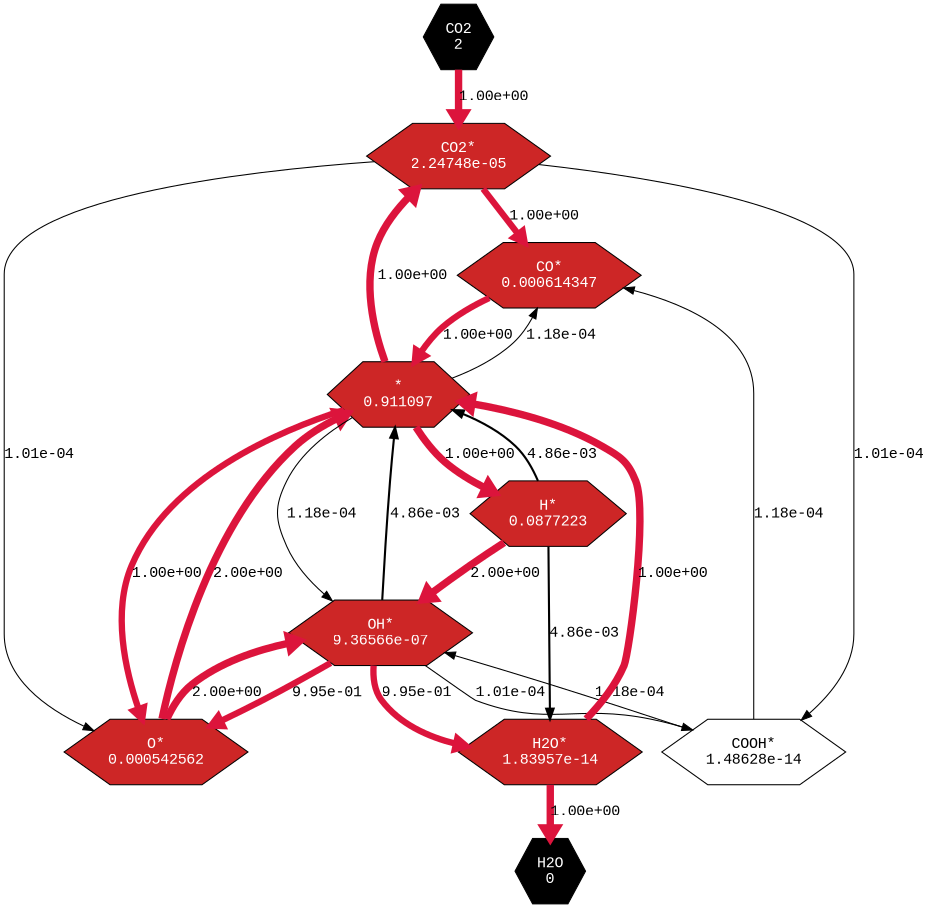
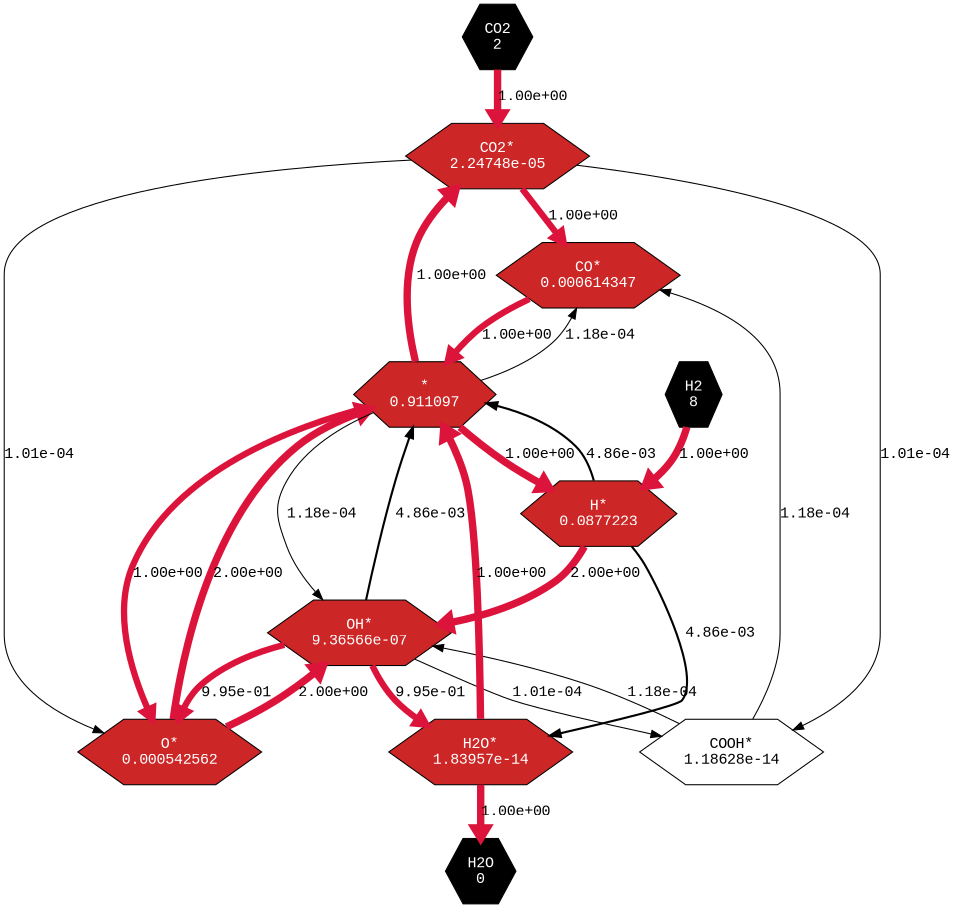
node "H2 8": added
node "COOH* 1.48628e-14": label "COOH* 1.48628e-14" -> "COOH* 1.18628e-14"
